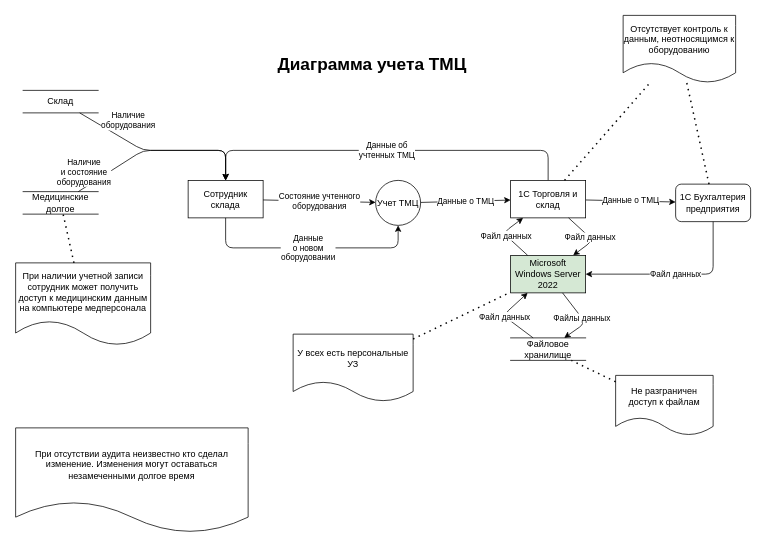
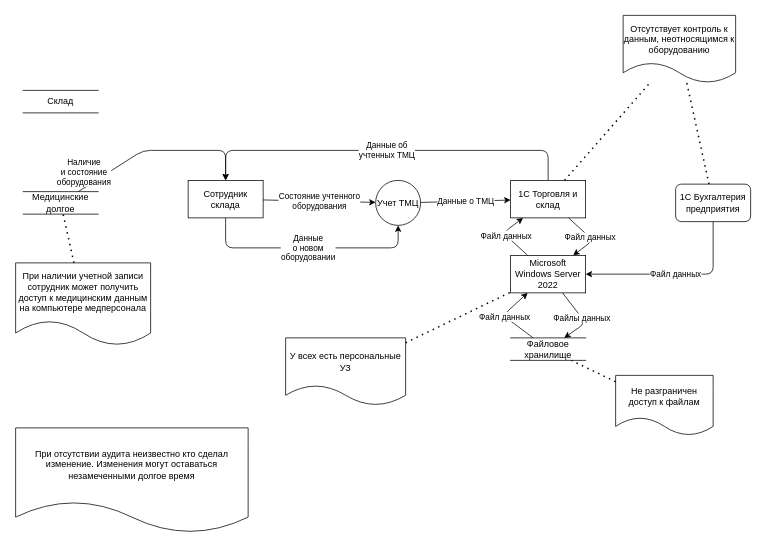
node "Диаграмма учета ТМЦ": removed
edge "Склад" -> "Сотрудник склада": removed, label "Наличие оборудования"
edge "1С Торговля и склад" -> "1С Бухгалтерия предприятия": removed, label "Данные о ТМЦ"
node "Microsoft Windows Server 2022": fillcolor #d5e8d4 -> #ffffff
node "У всех есть персональные УЗ": moved (353, 368) -> (345, 372)
